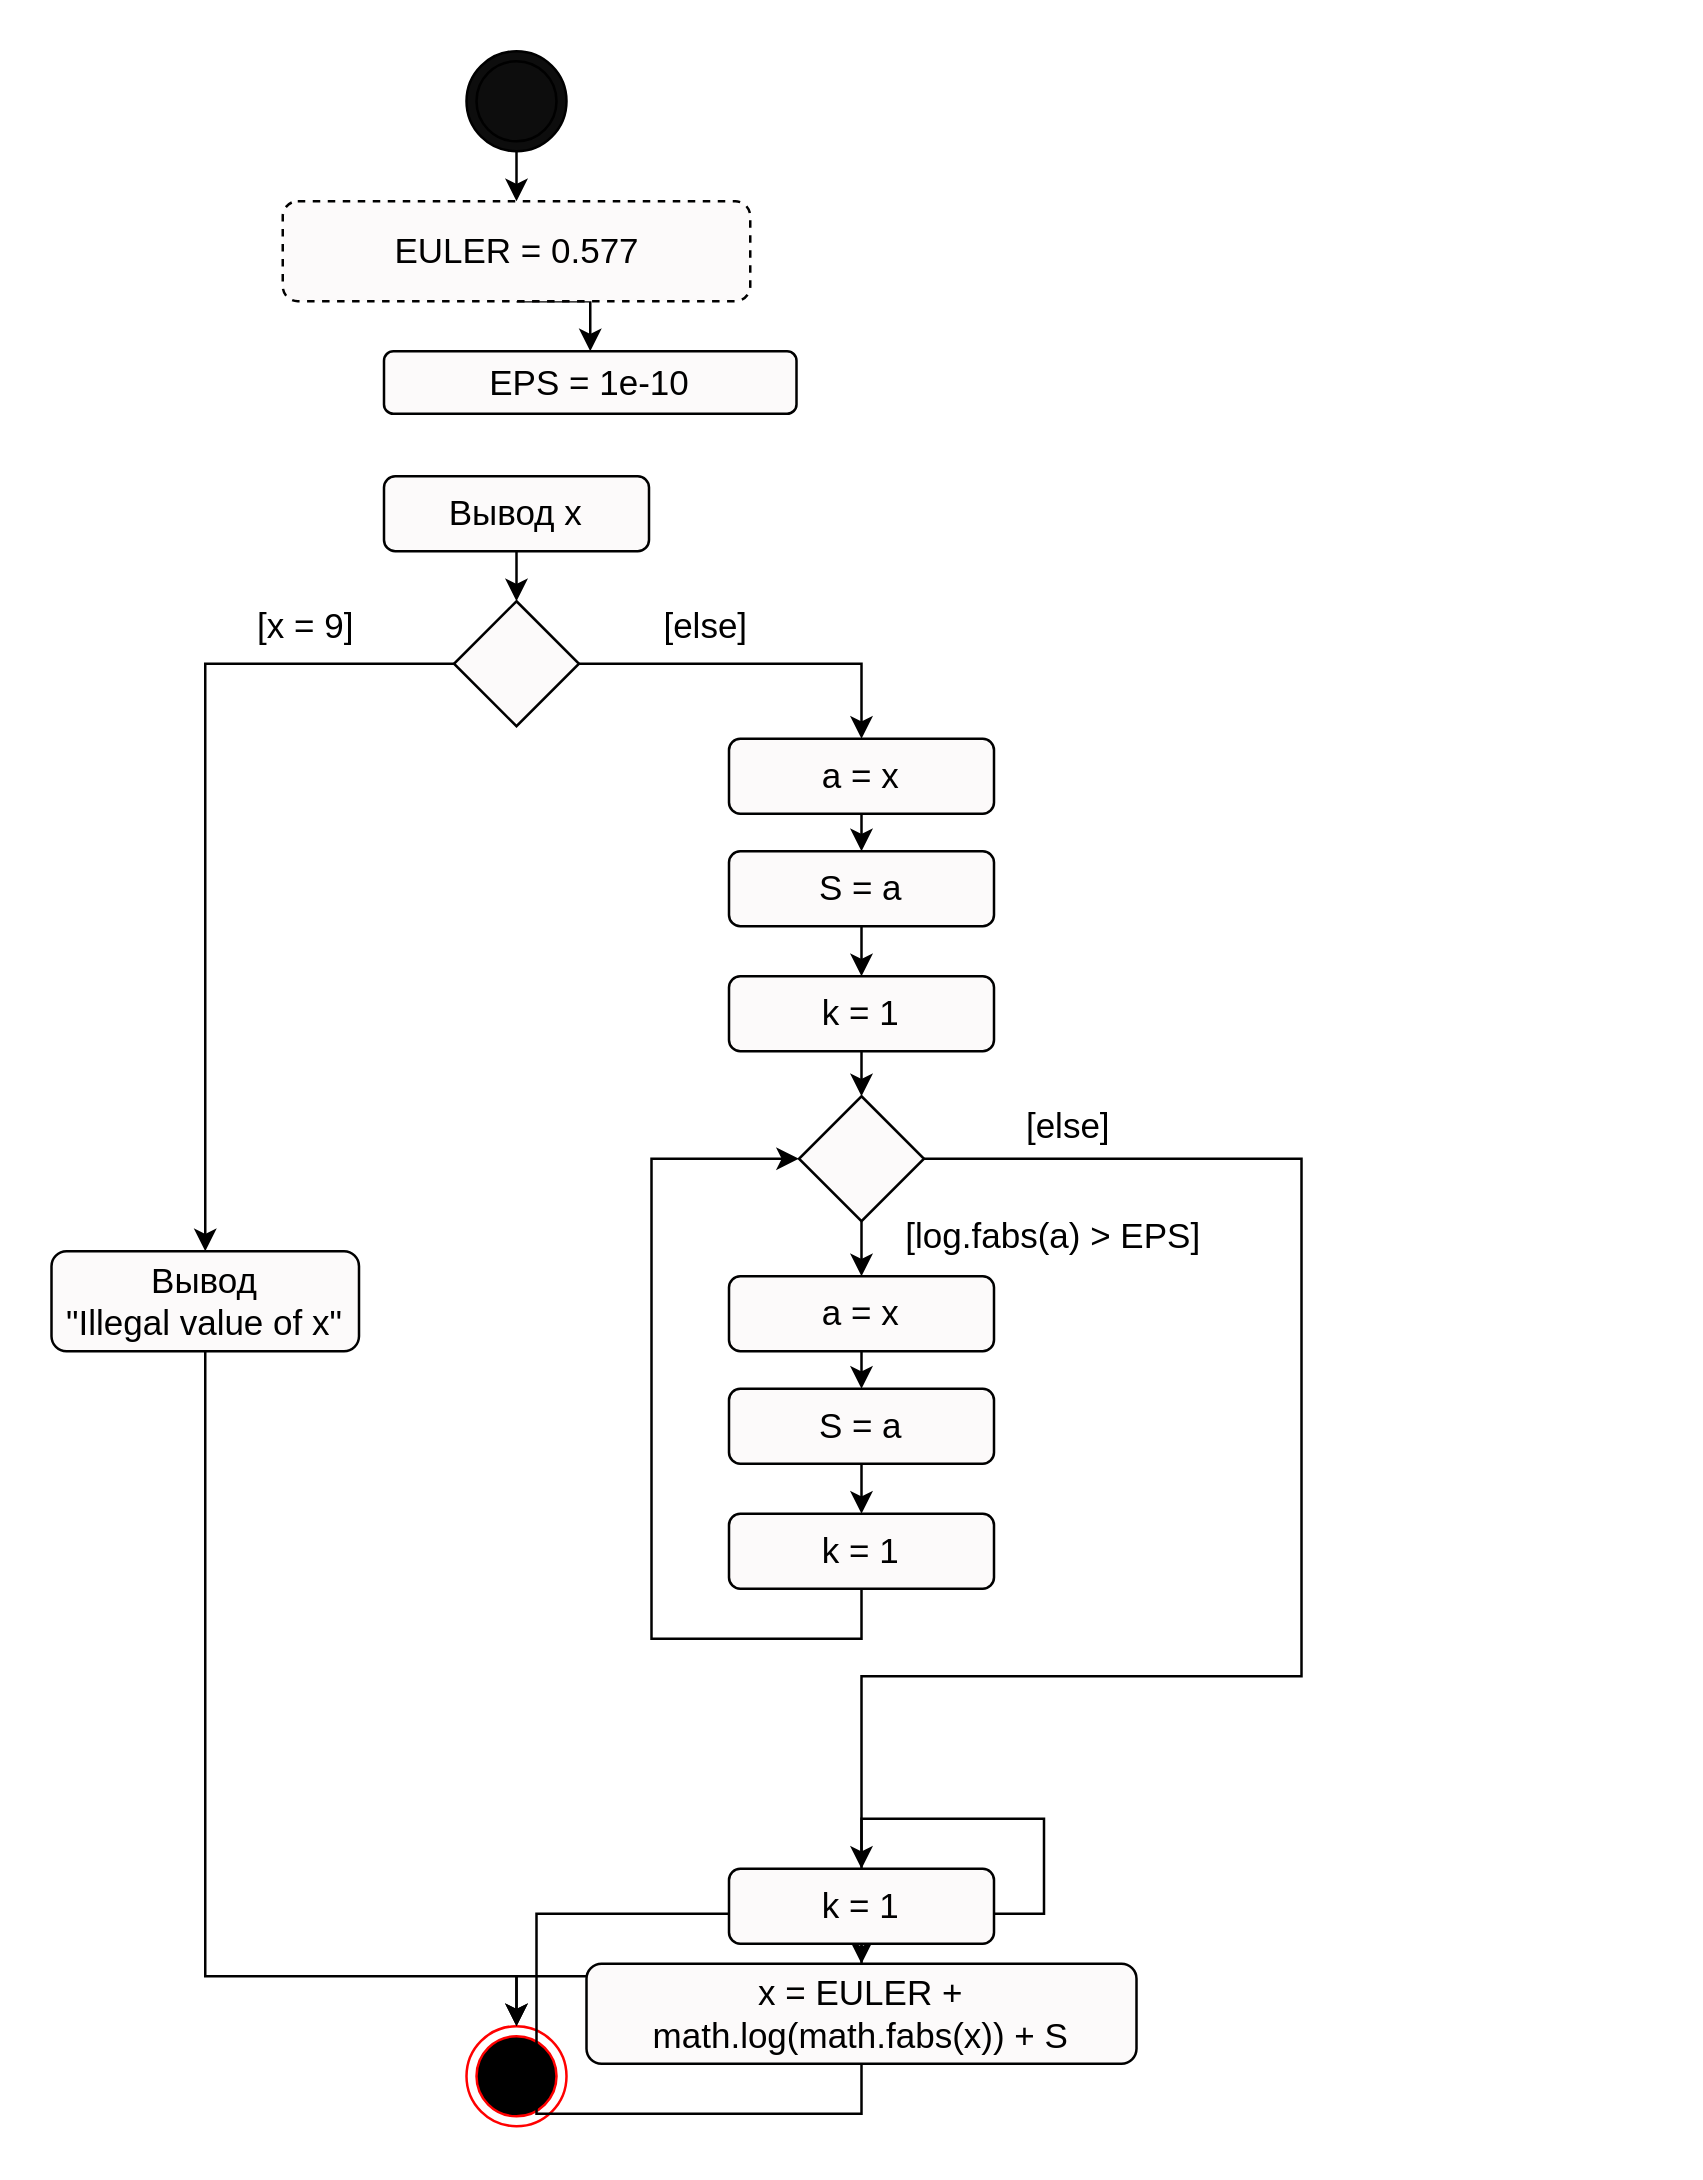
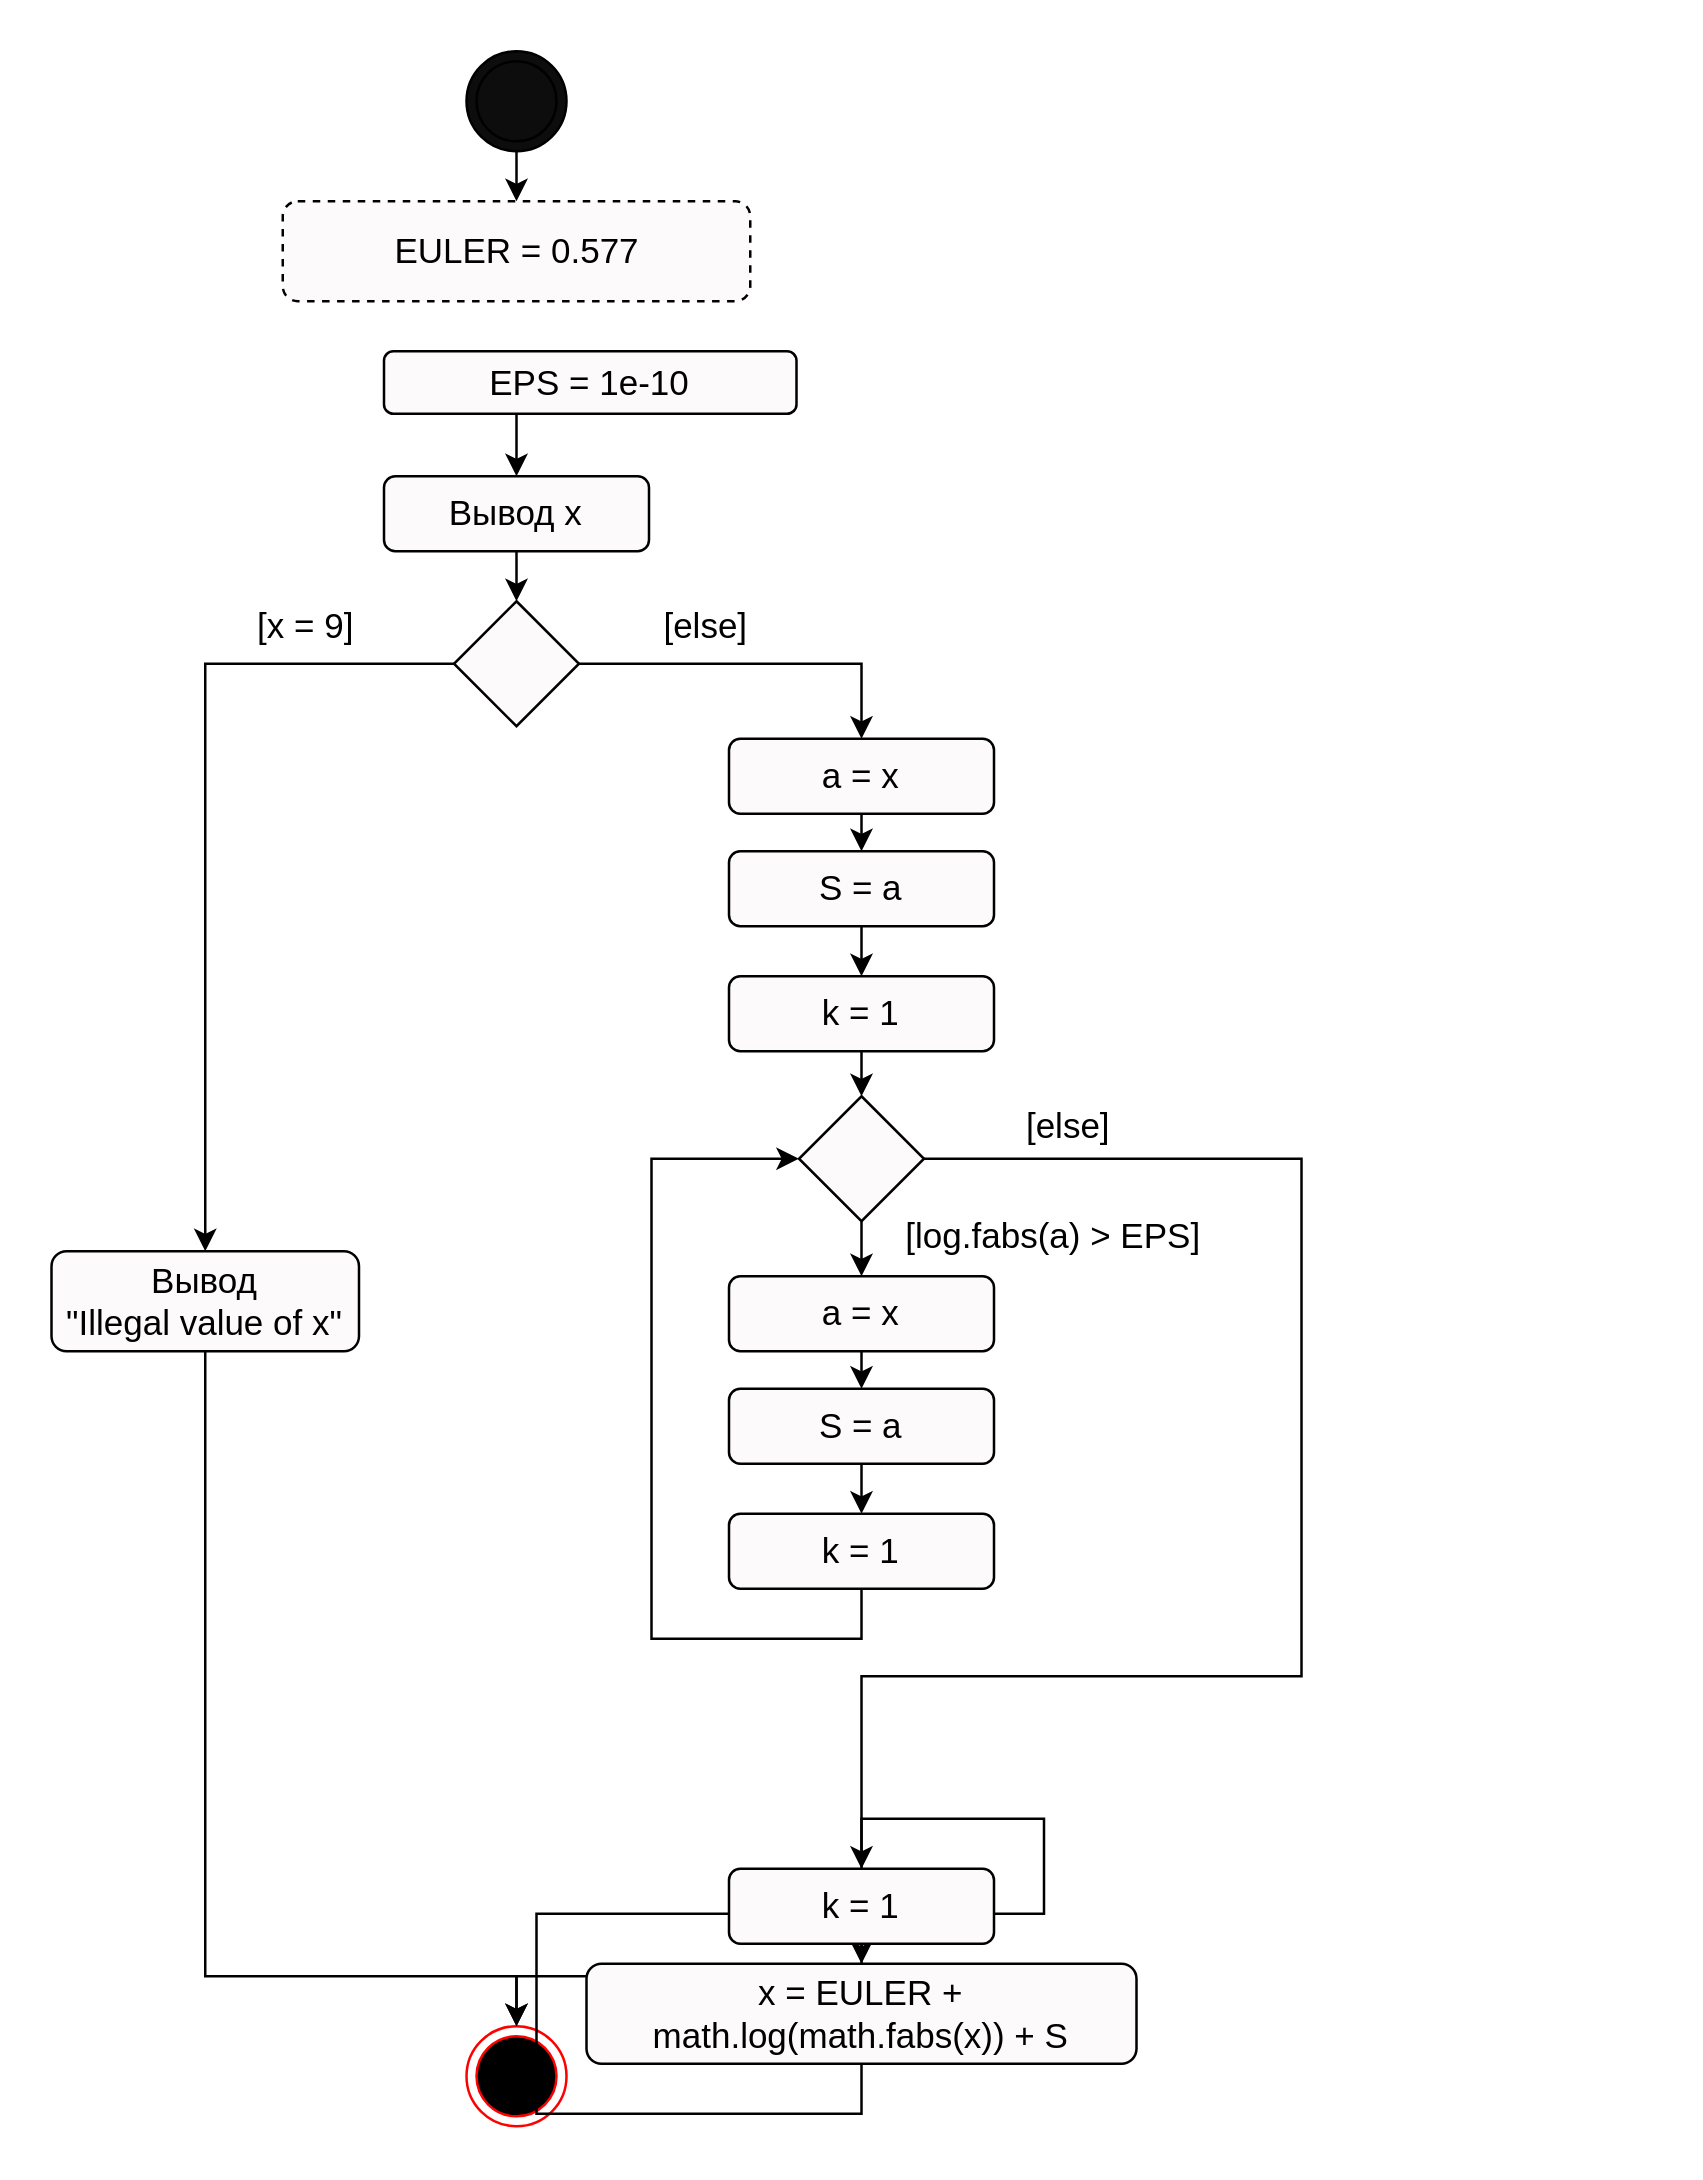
edge "EULER = 0.577" -> "EPS = 1e-10": removed
edge "EPS = 1e-10" -> "Вывод x": added
